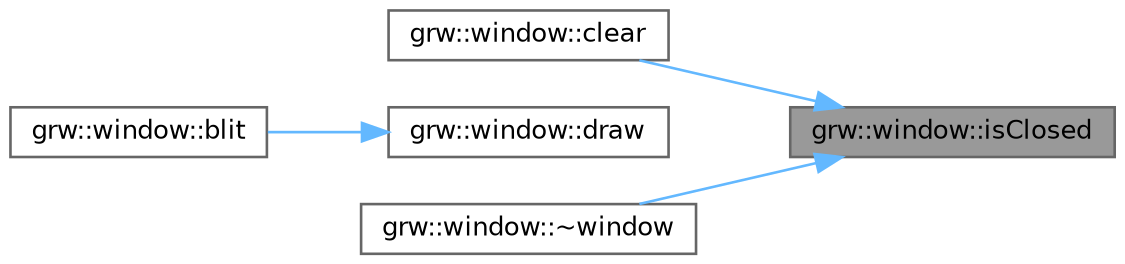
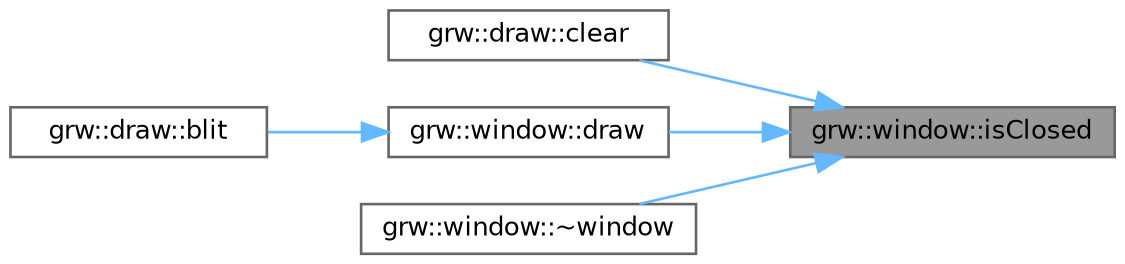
node "grw::window::clear": label "grw::window::clear" -> "grw::draw::clear"
node "grw::window::blit": label "grw::window::blit" -> "grw::draw::blit"
edge "grw::window::draw" -> "grw::window::isClosed": added
